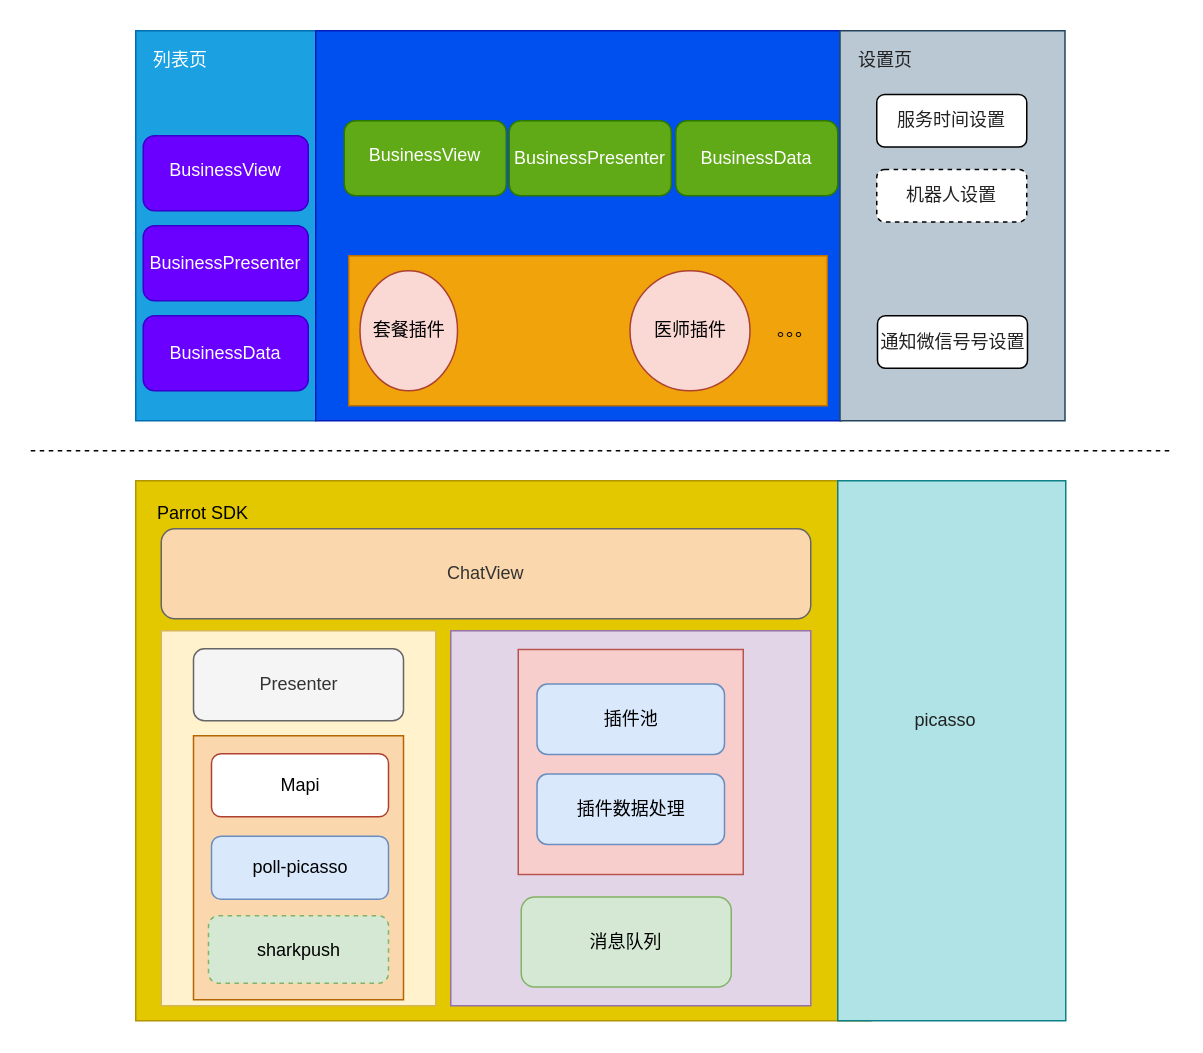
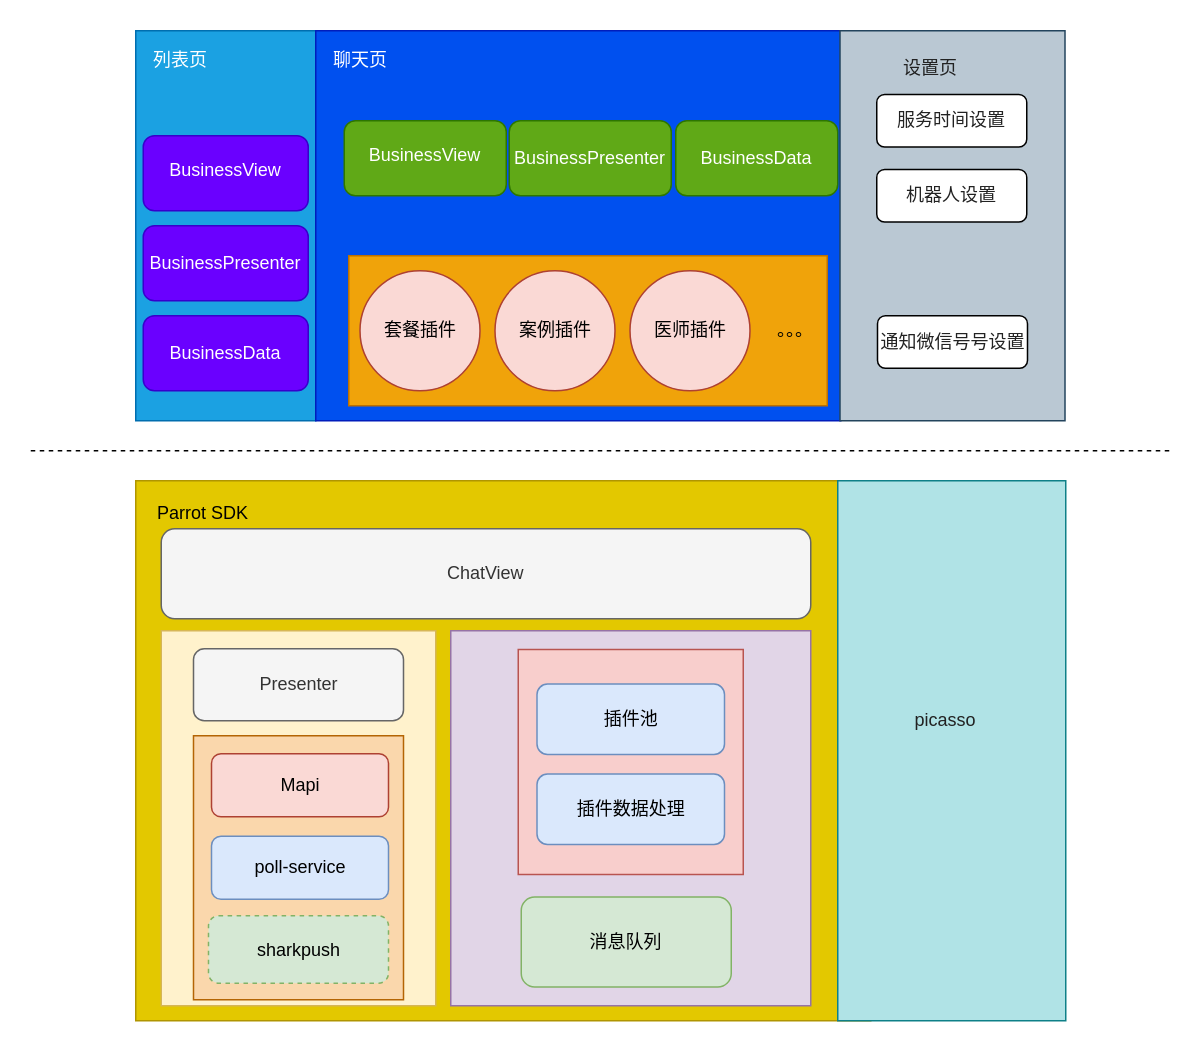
node "聊天页": added
node "设置页": moved (886, 61) -> (931, 68)
node "机器人设置": style dashed -> solid
node "套餐插件": size 98x120 -> 120x120
node "案例插件": added
node "ChatView": fillcolor #fad7ac -> #f5f5f5
node "Mapi": fillcolor #ffffff -> #fad9d5
node "poll-picasso": label "poll-picasso" -> "poll-service"
